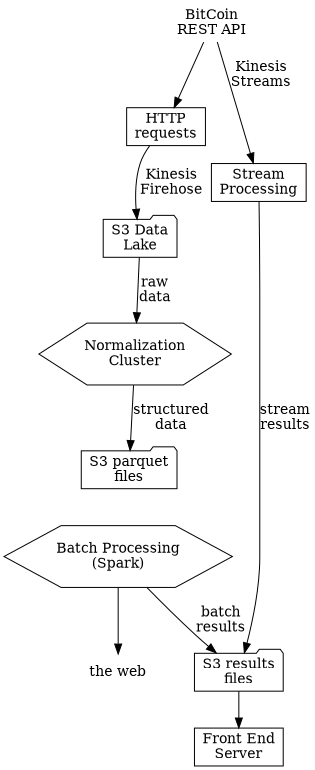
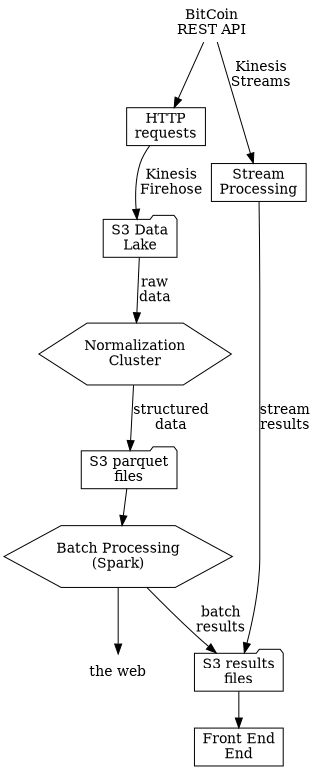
edge "S3 parquet files" -> "Batch Processing (Spark)": added
node "Front End Server": label "Front End Server" -> "Front End End"
